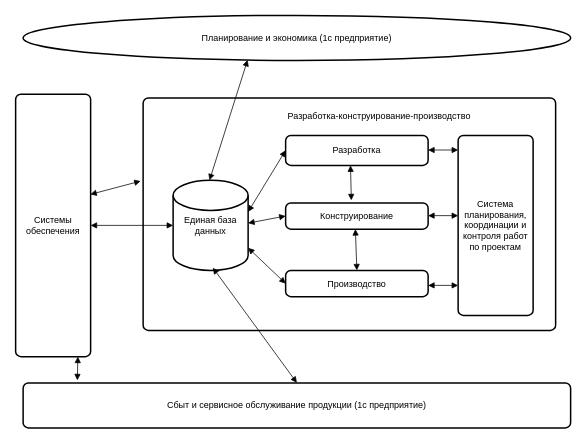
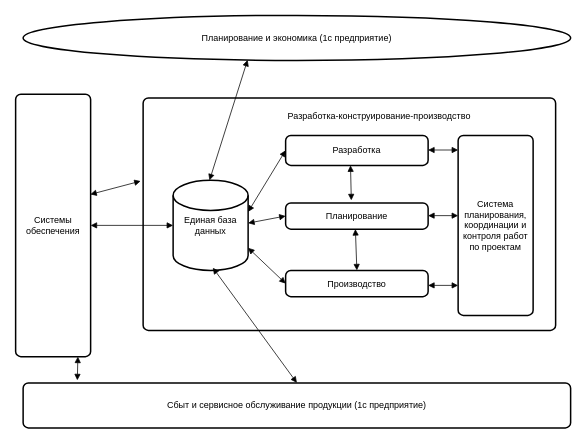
node "Конструирование": label "Конструирование" -> "Планирование"
